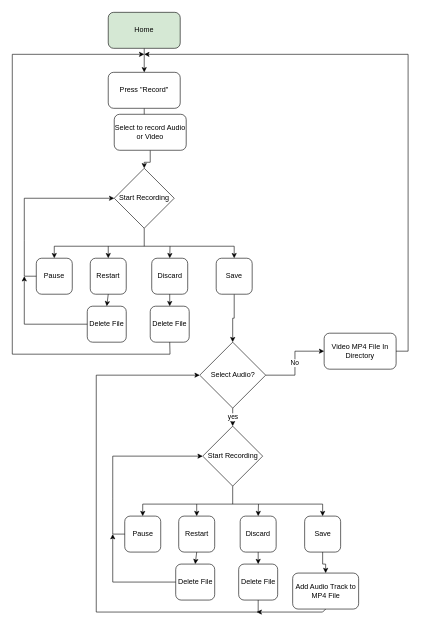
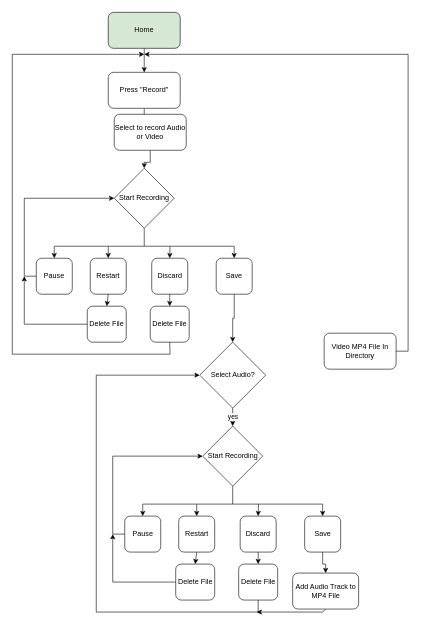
edge "Select Audio?" -> "Video MP4 File In Directory": removed, label "No"
